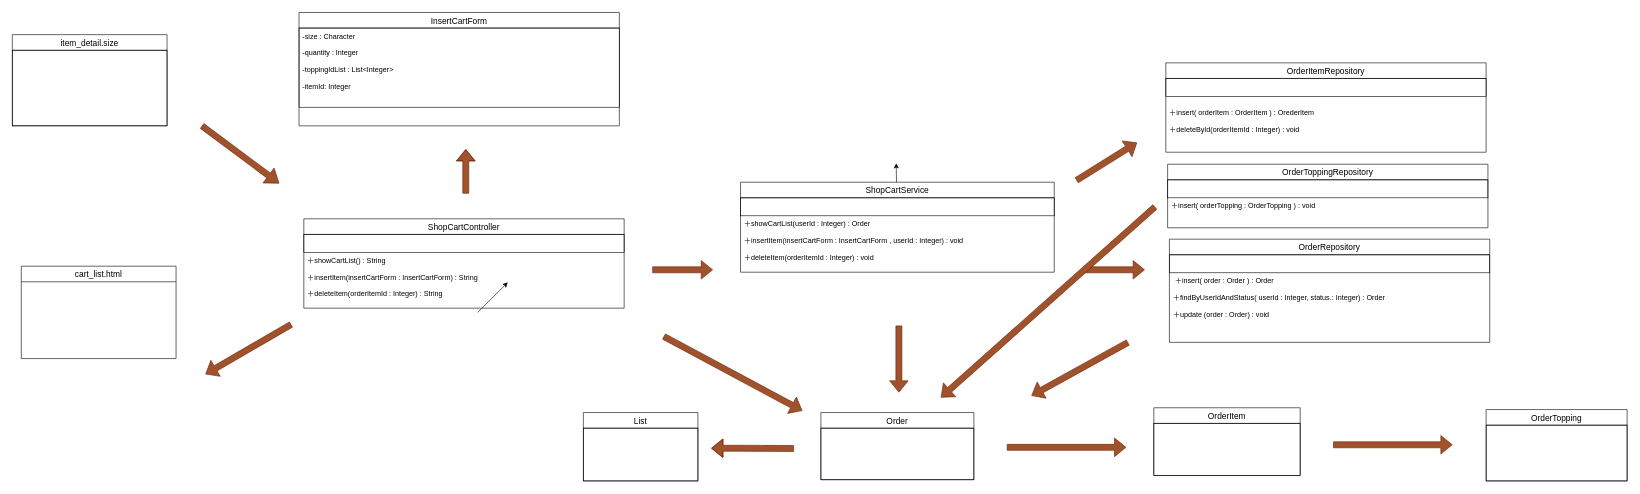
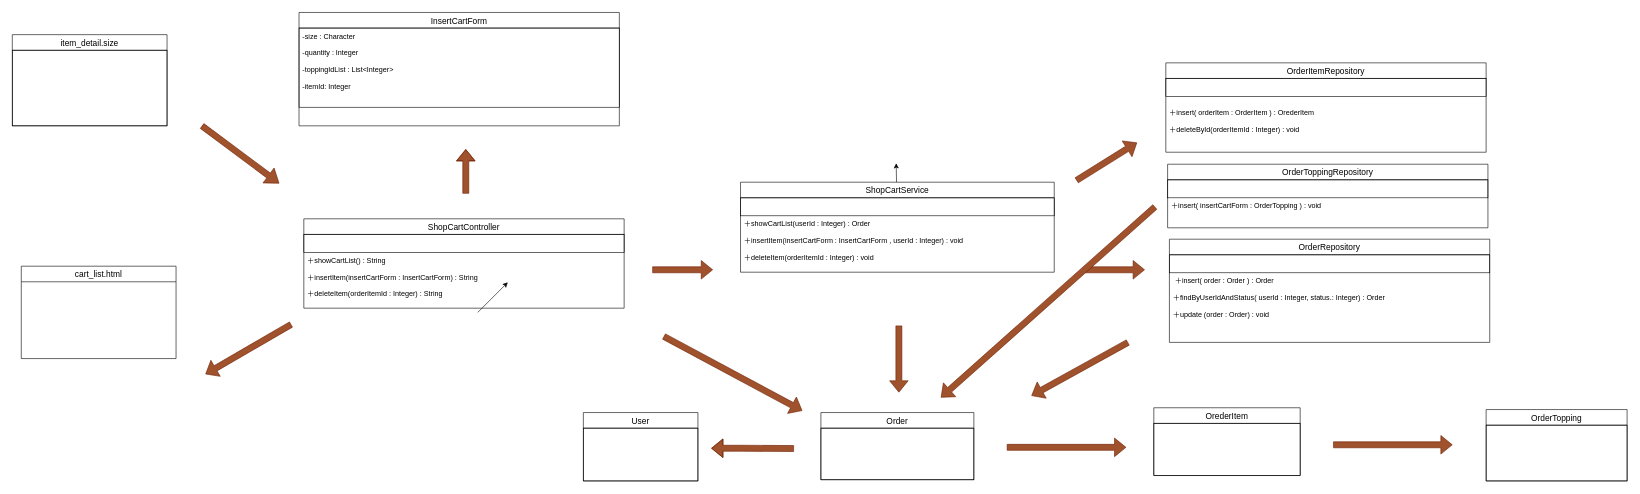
node "＋insert( orderTopping : OrderTopping ) : void": label "＋insert( orderTopping : OrderTopping ) : void" -> "＋insert( insertCartForm : OrderTopping ) : void"
node "OrderItem": label "OrderItem" -> "OrederItem"
node "List": label "List" -> "User"
